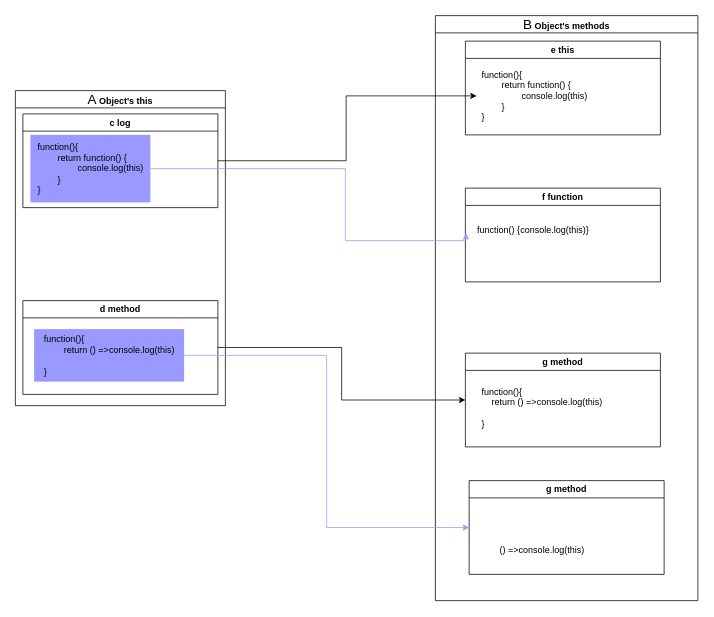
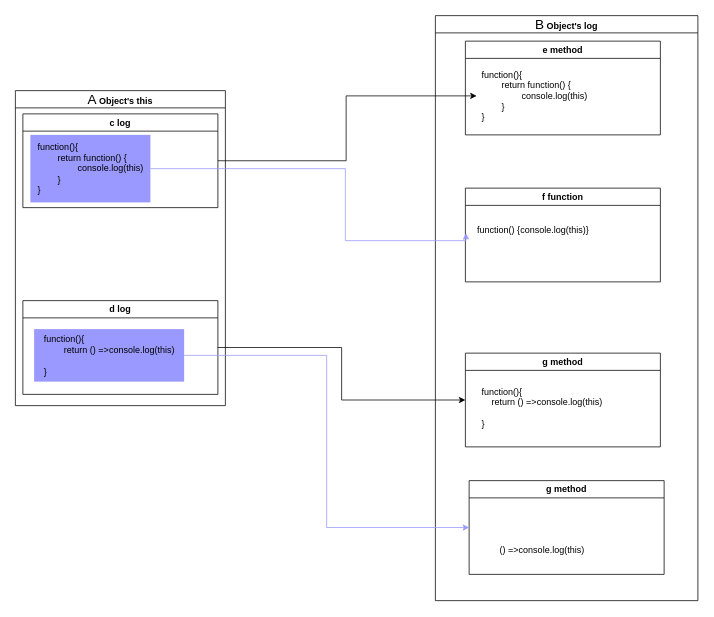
node "B Object's methods": label "B Object's methods" -> "B Object's log"
node "e this": label "e this" -> "e method"
node "d method": label "d method" -> "d log"
